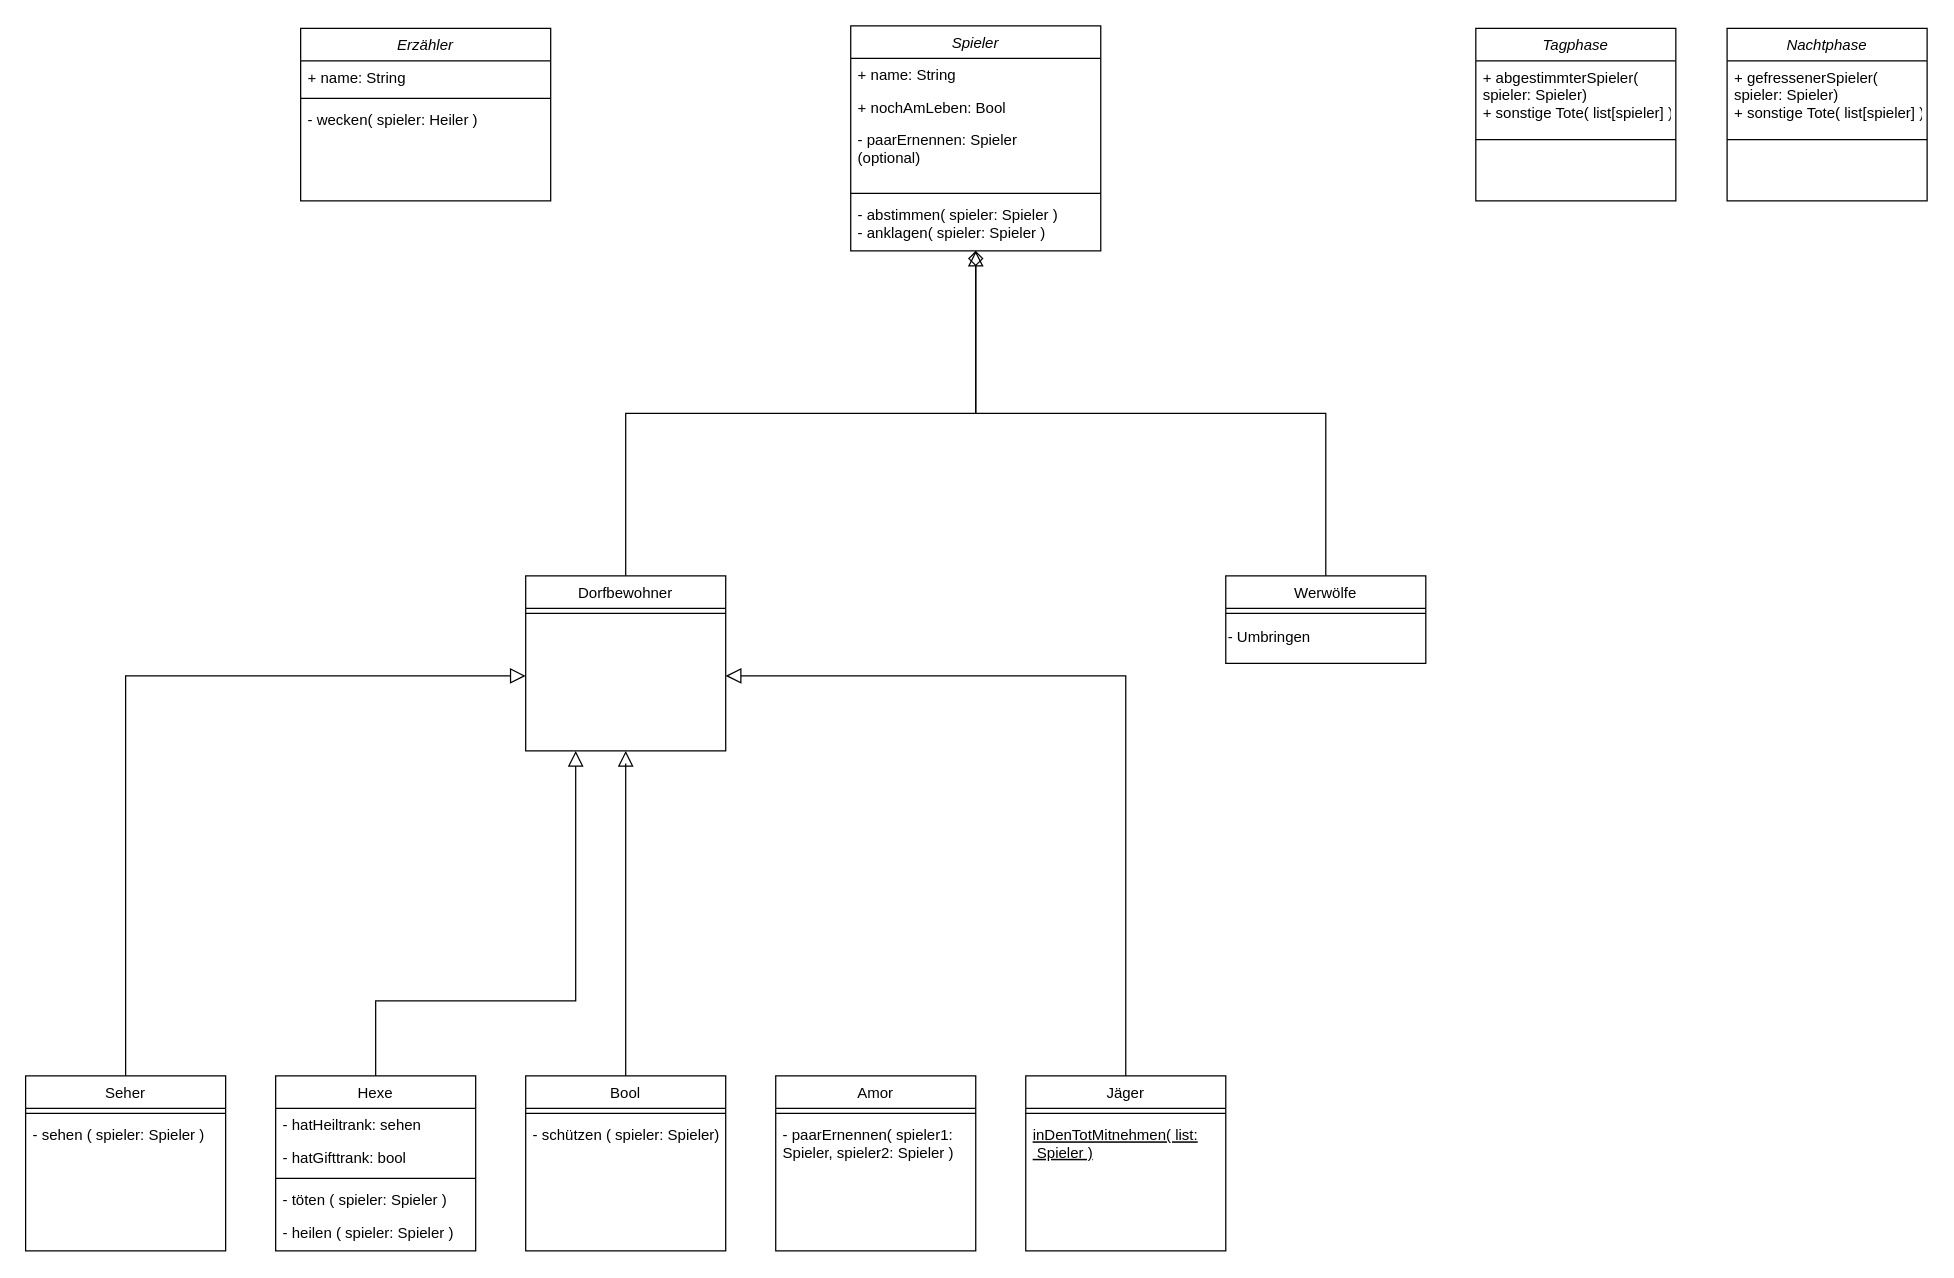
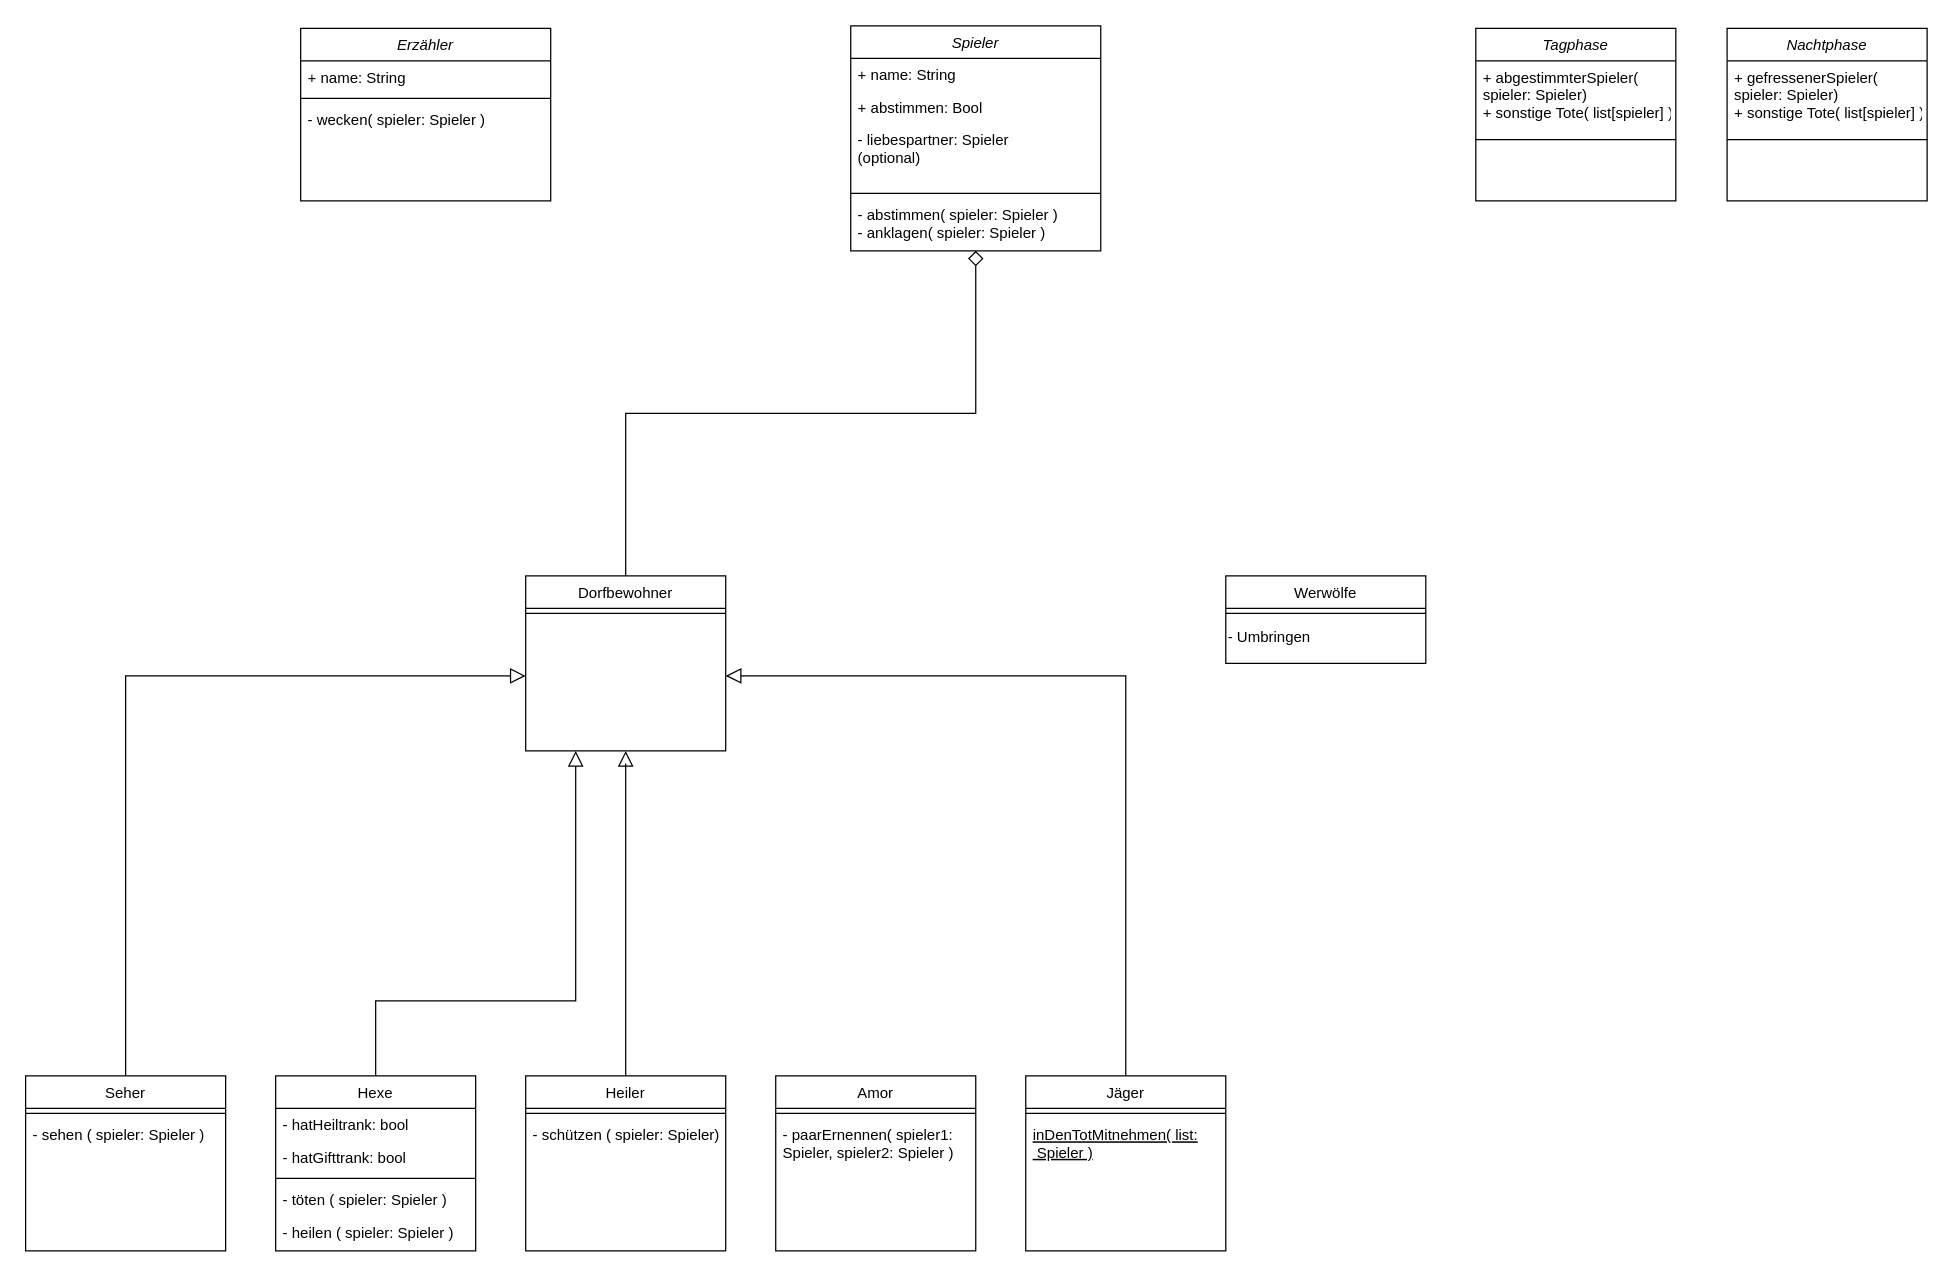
node "+ nochAmLeben: Bool": label "+ nochAmLeben: Bool" -> "+ abstimmen: Bool"
node "- wecken( spieler: Heiler )": label "- wecken( spieler: Heiler )" -> "- wecken( spieler: Spieler )"
node "- paarErnennen: Spieler (optional)": label "- paarErnennen: Spieler (optional)" -> "- liebespartner: Spieler (optional)"
edge "Werwölfe" -> "Spieler": removed
node "Bool": label "Bool" -> "Heiler"
node "- hatHeiltrank: sehen": label "- hatHeiltrank: sehen" -> "- hatHeiltrank: bool"
